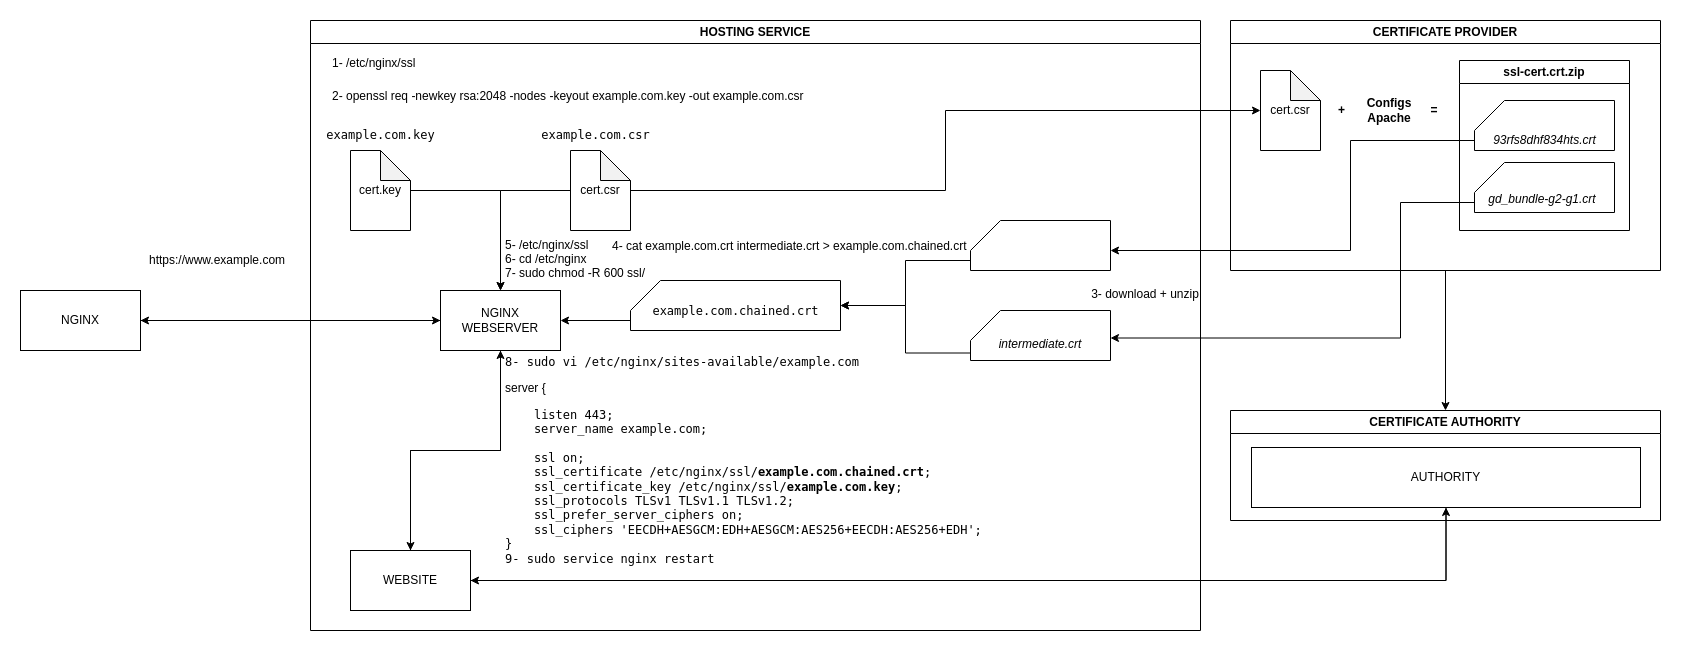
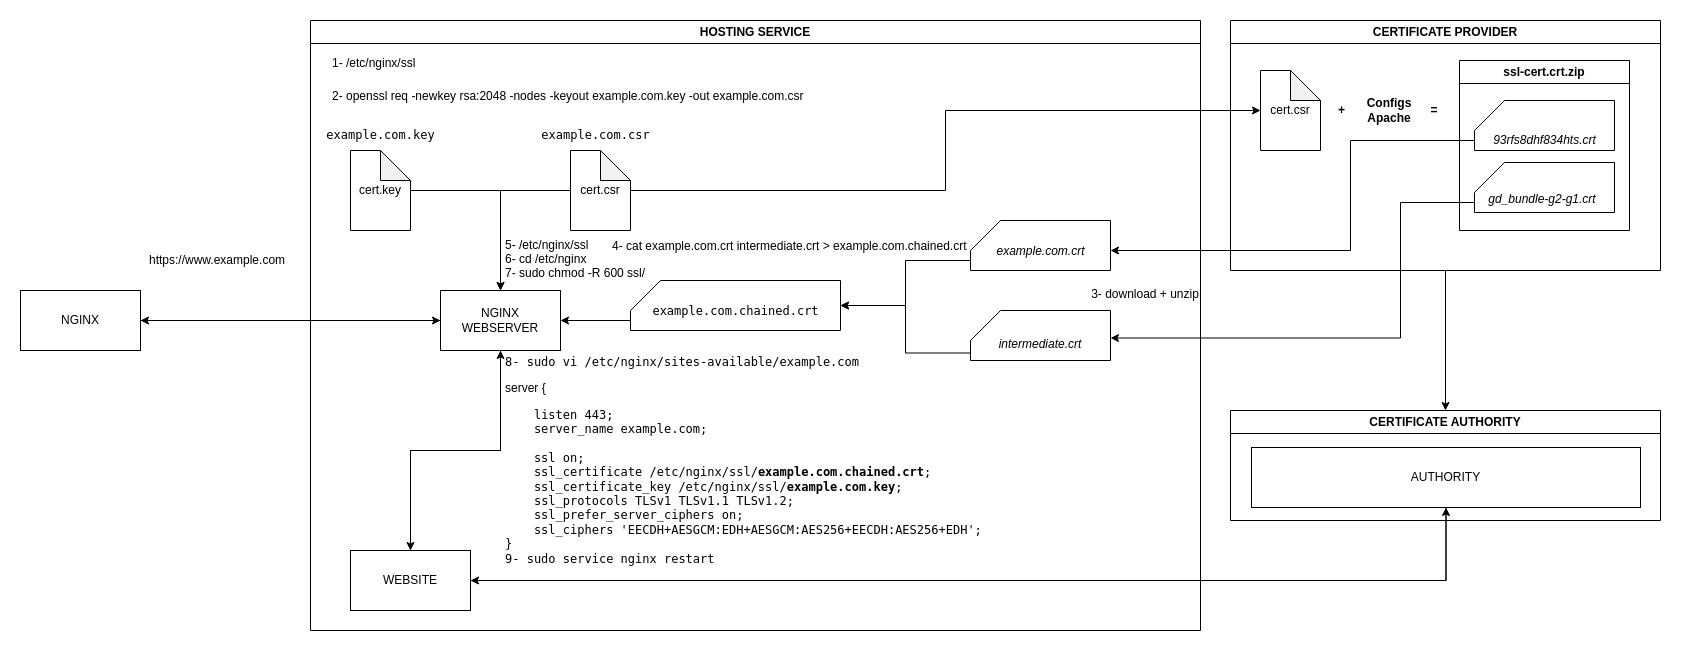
node "example.com.crt": added
